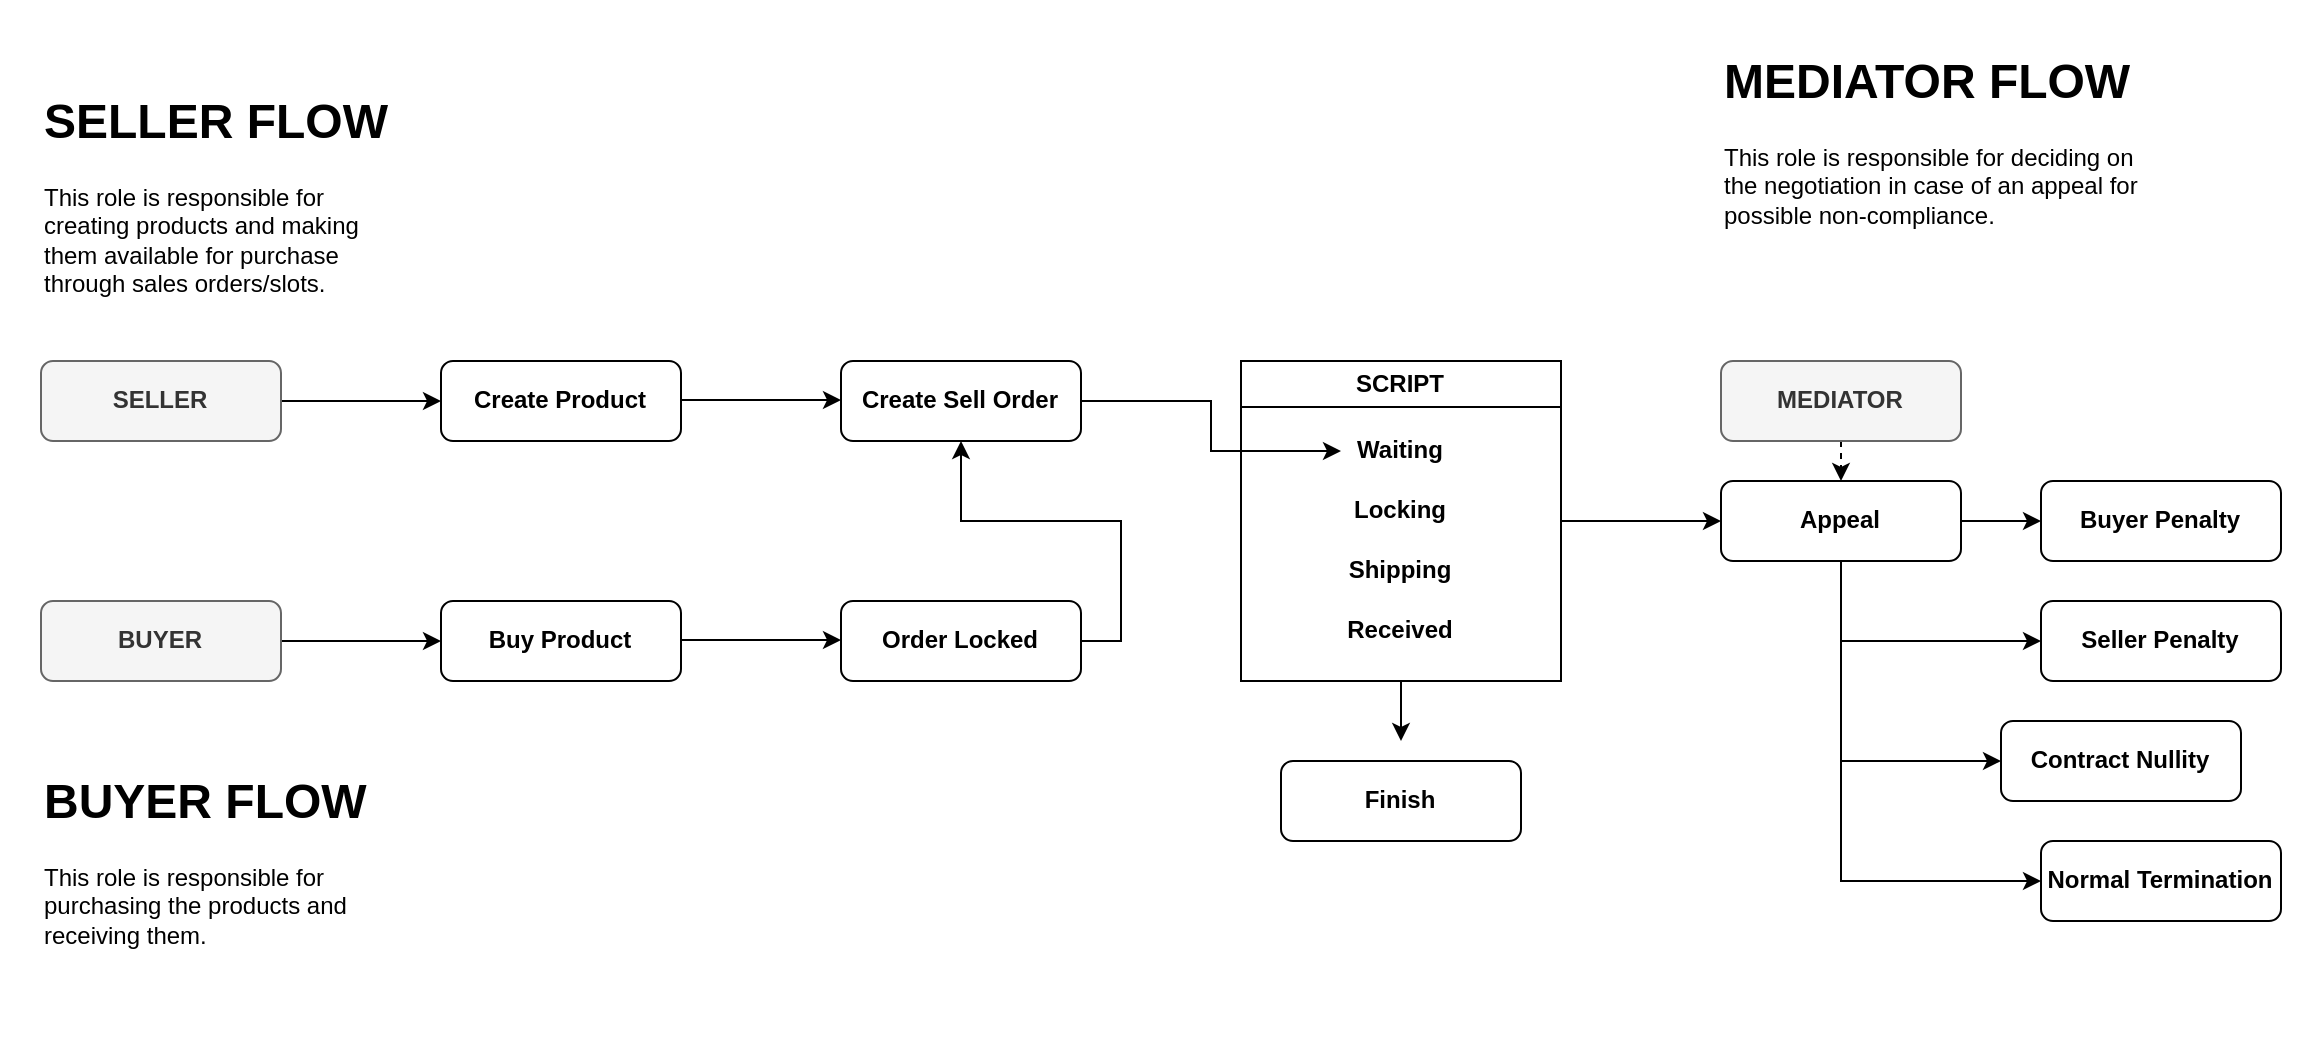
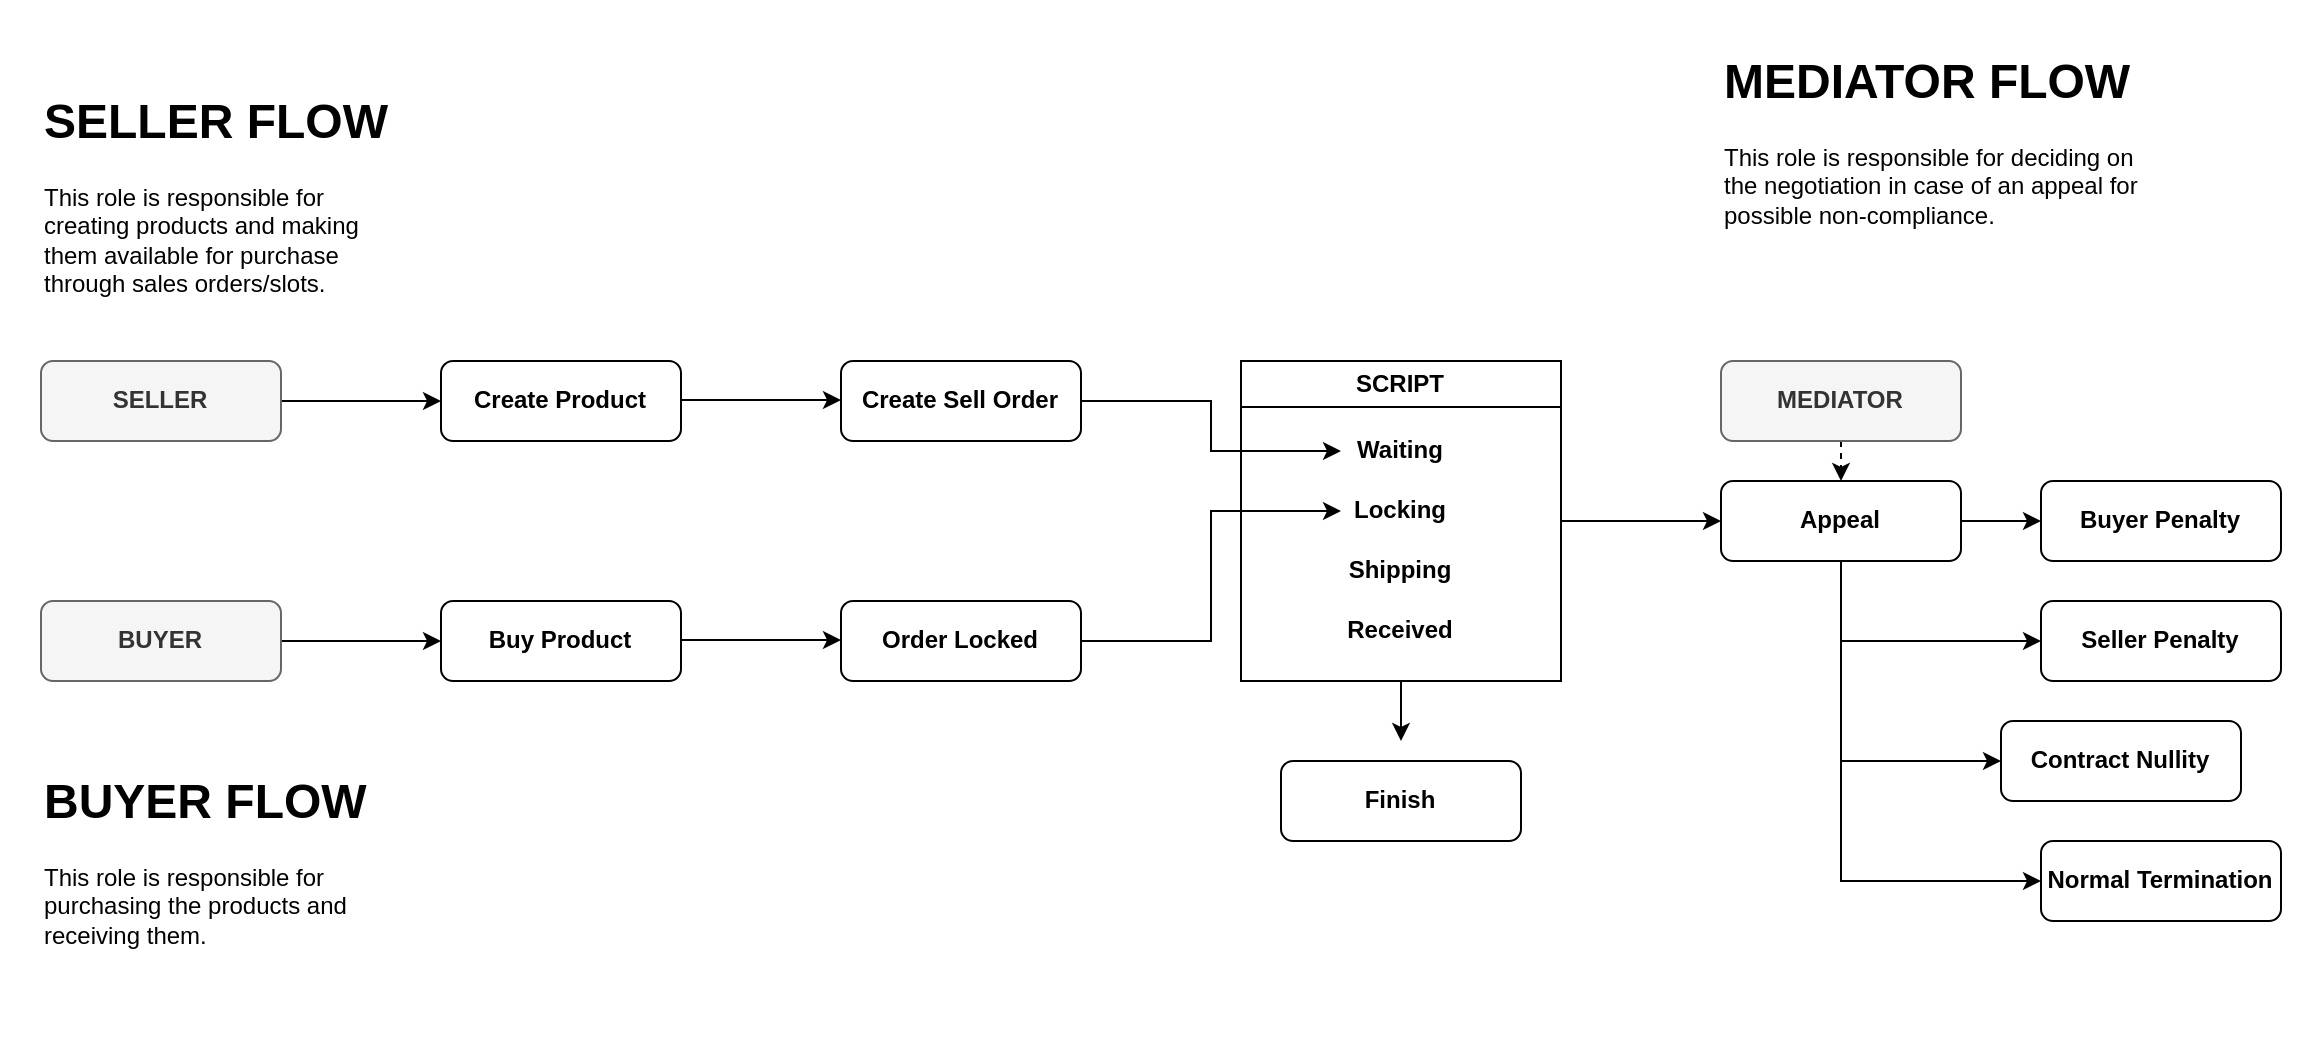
edge "Order Locked" -> "Create Sell Order": now "Order Locked" -> "Locking"
